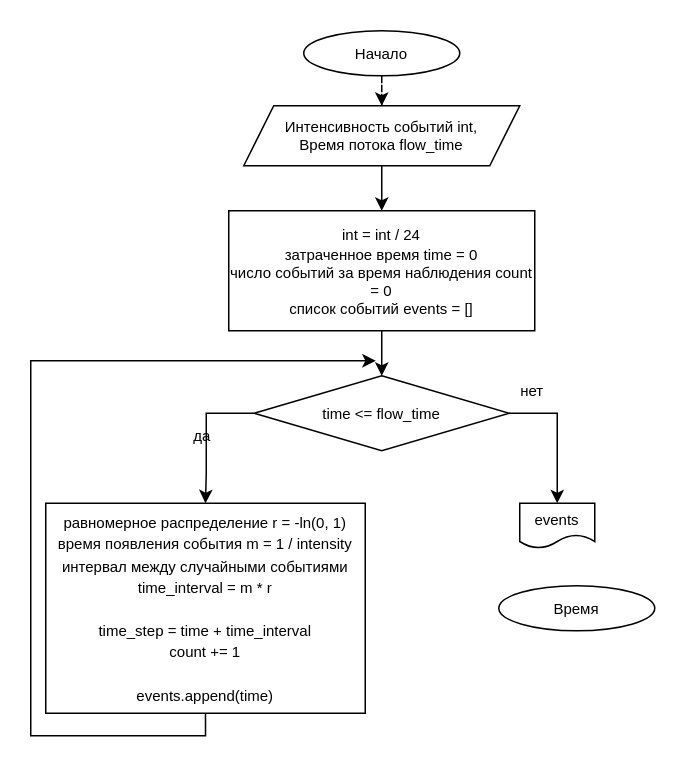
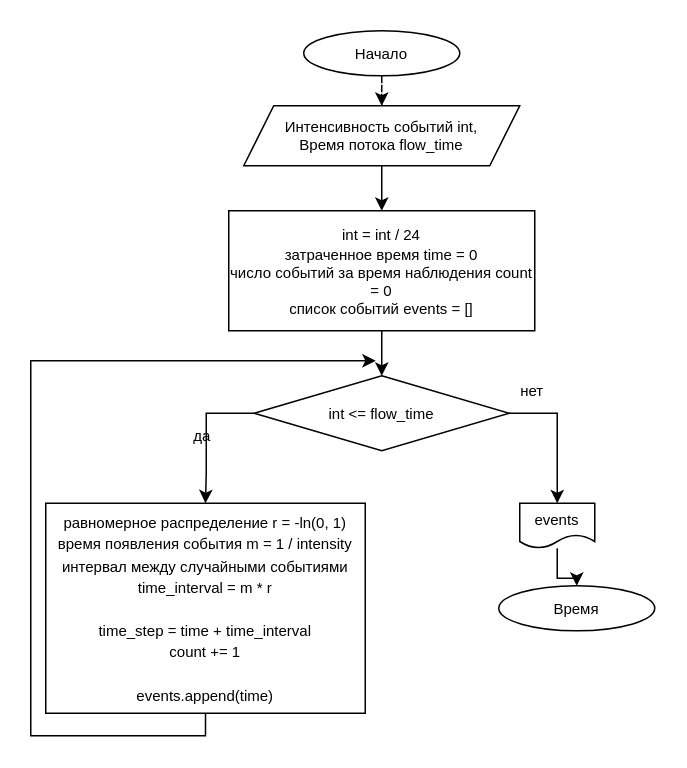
node "time <= flow_time": label "time <= flow_time" -> "int <= flow_time"
edge "events" -> "Время": added
